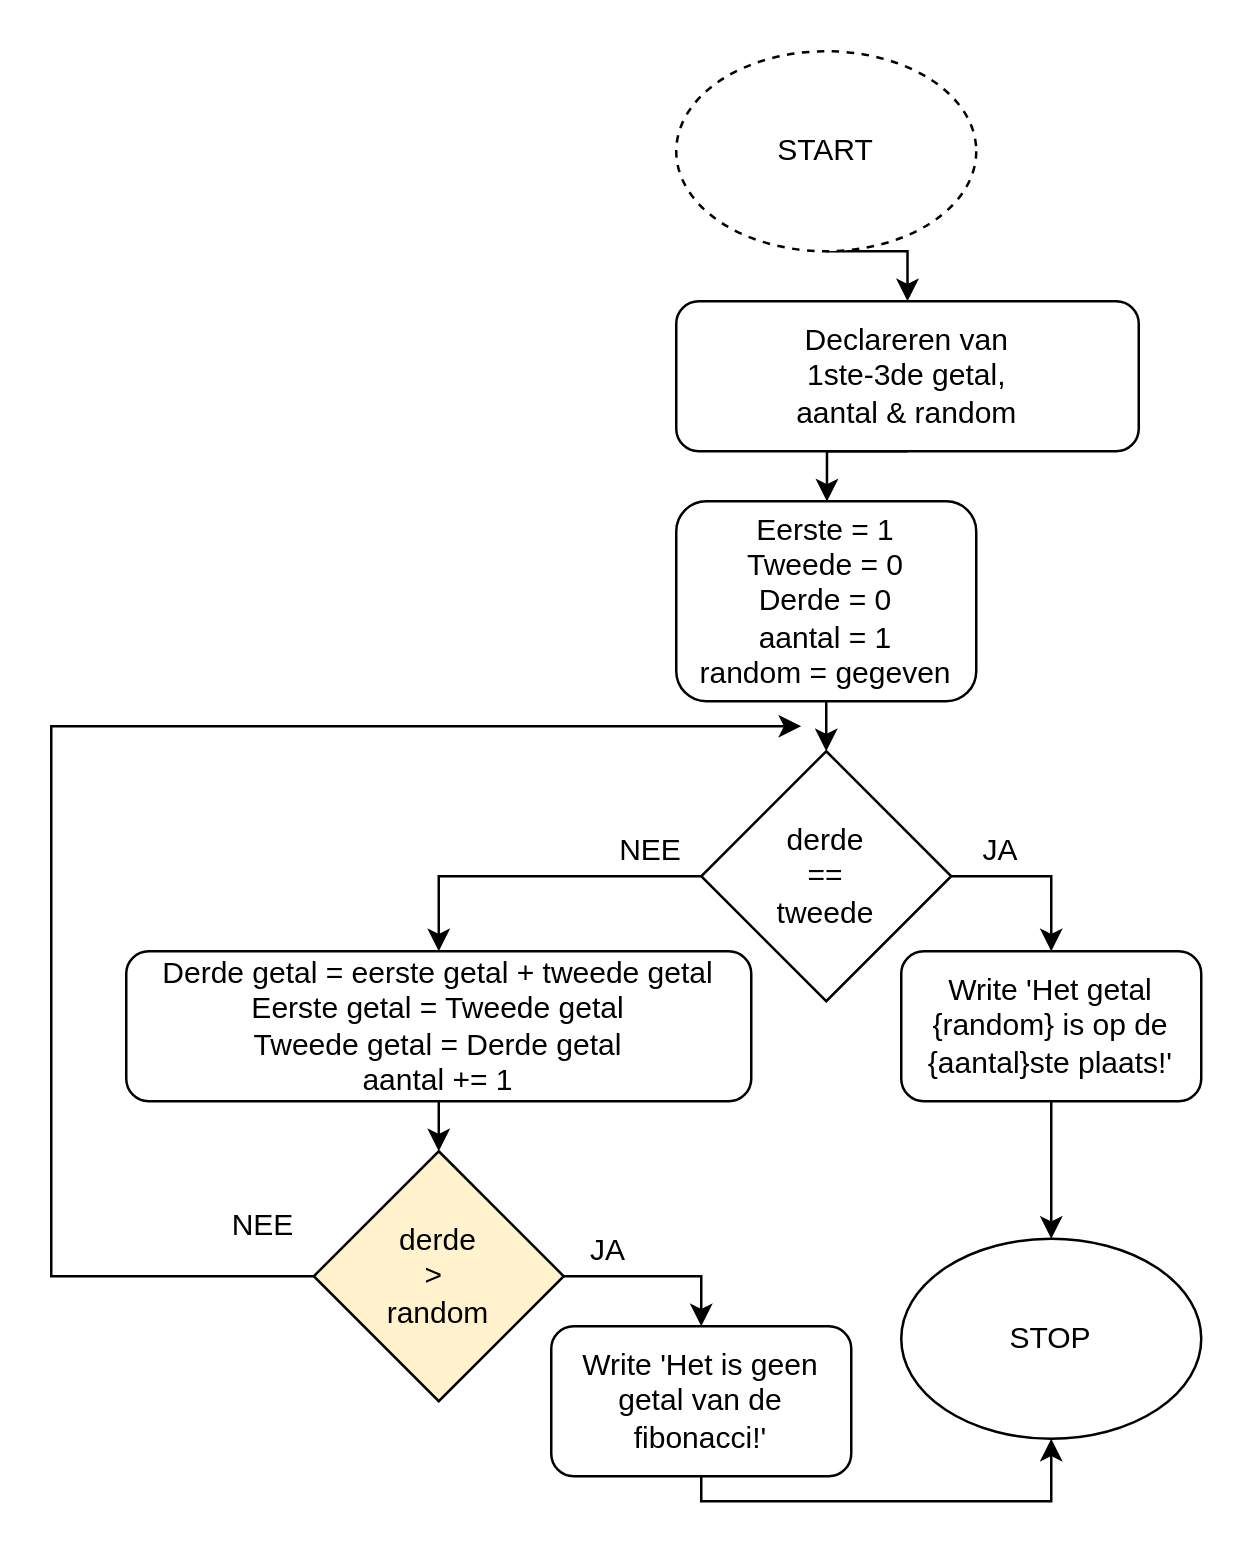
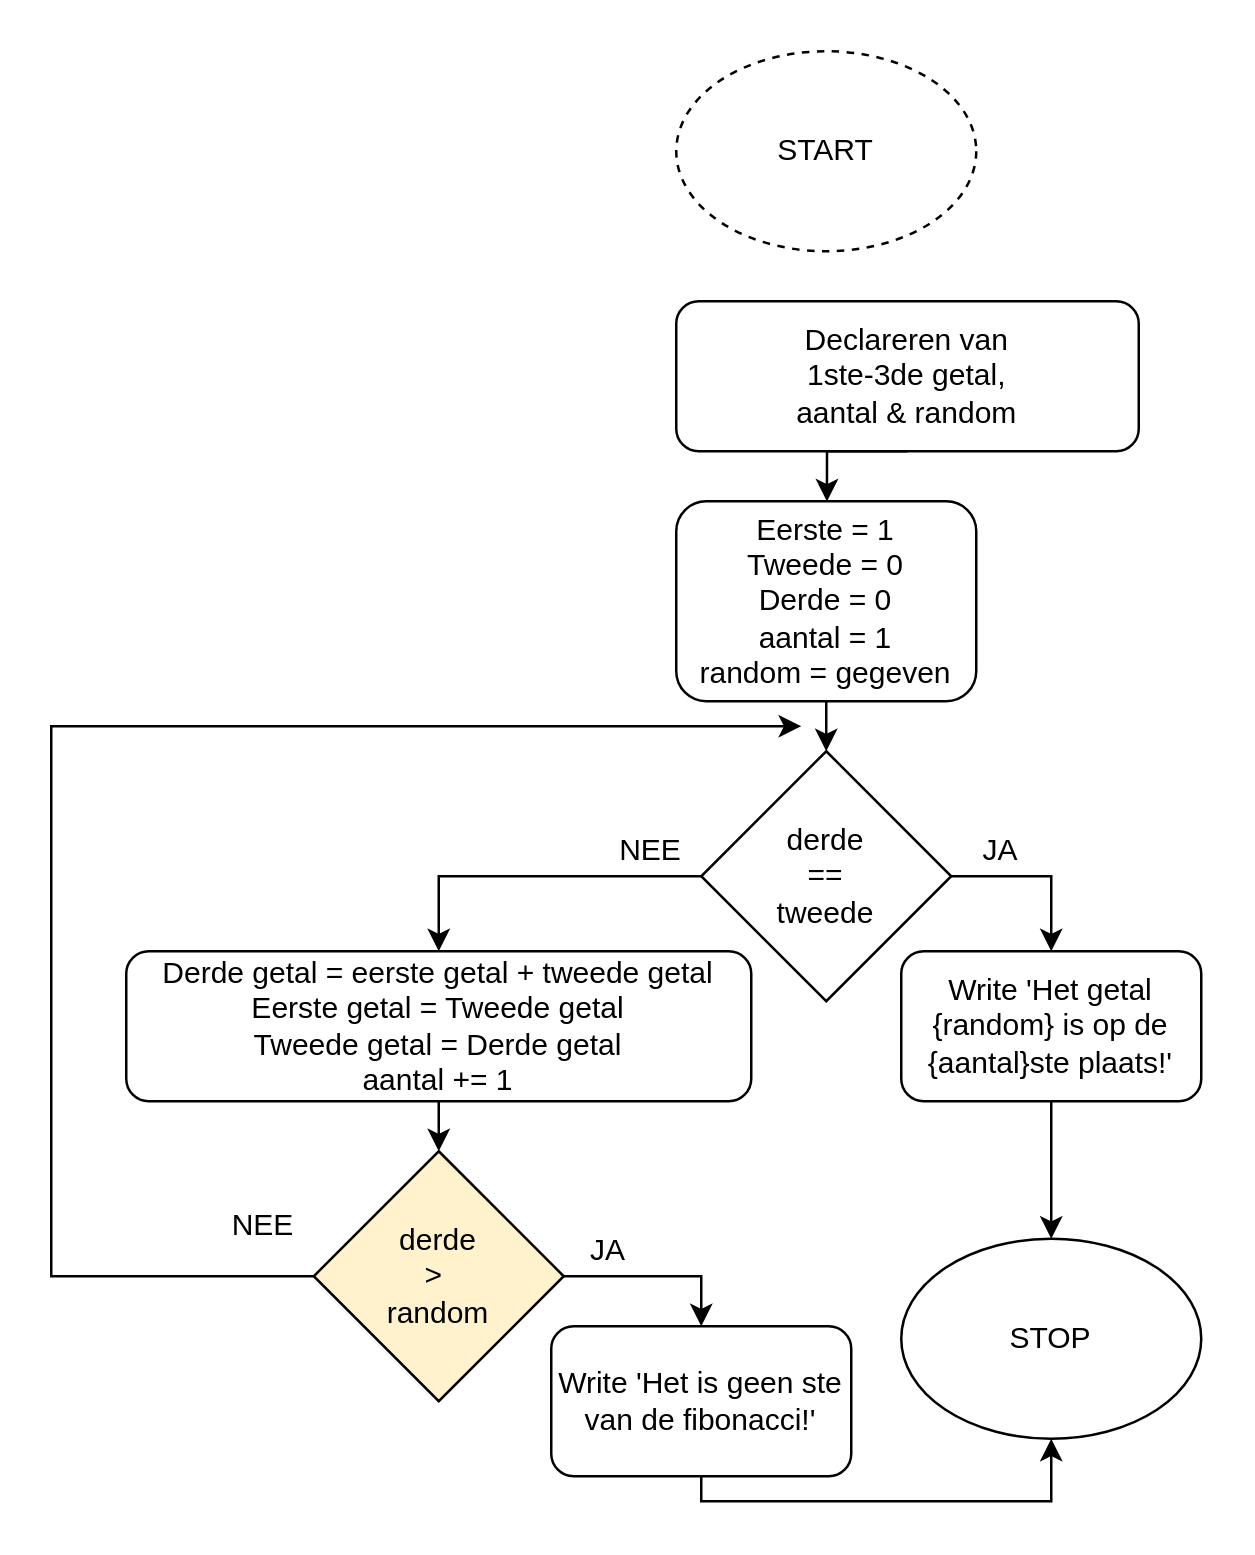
edge "START" -> "Declareren van 1ste-3de getal, aantal & random": removed
node "Write 'Het is geen getal van de fibonacci!'": label "Write 'Het is geen getal van de fibonacci!'" -> "Write 'Het is geen ste van de fibonacci!'"
